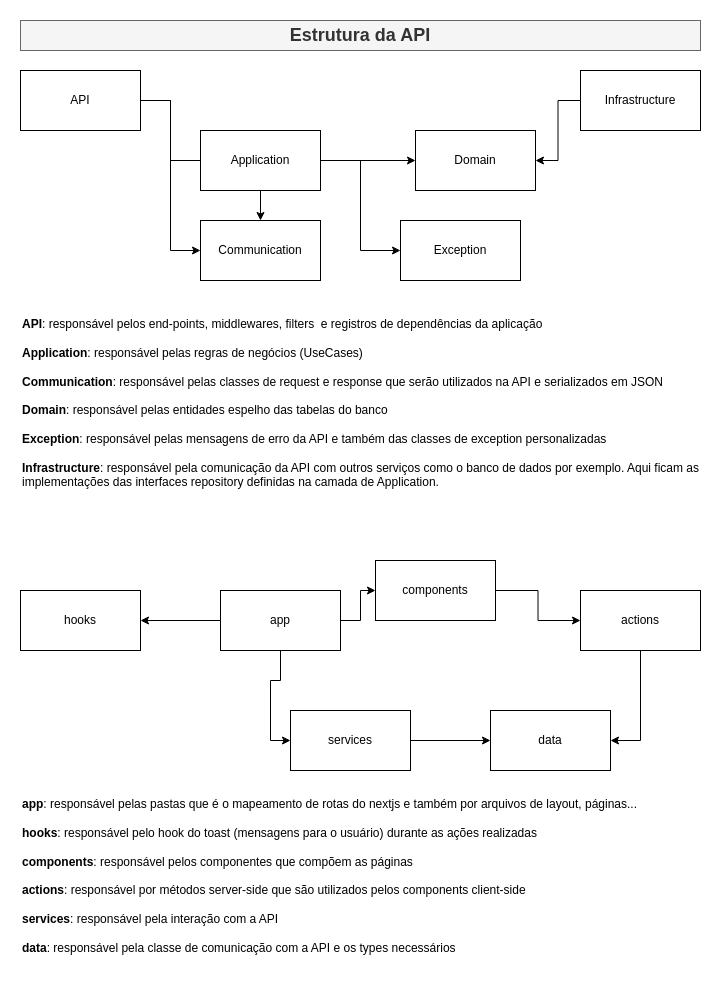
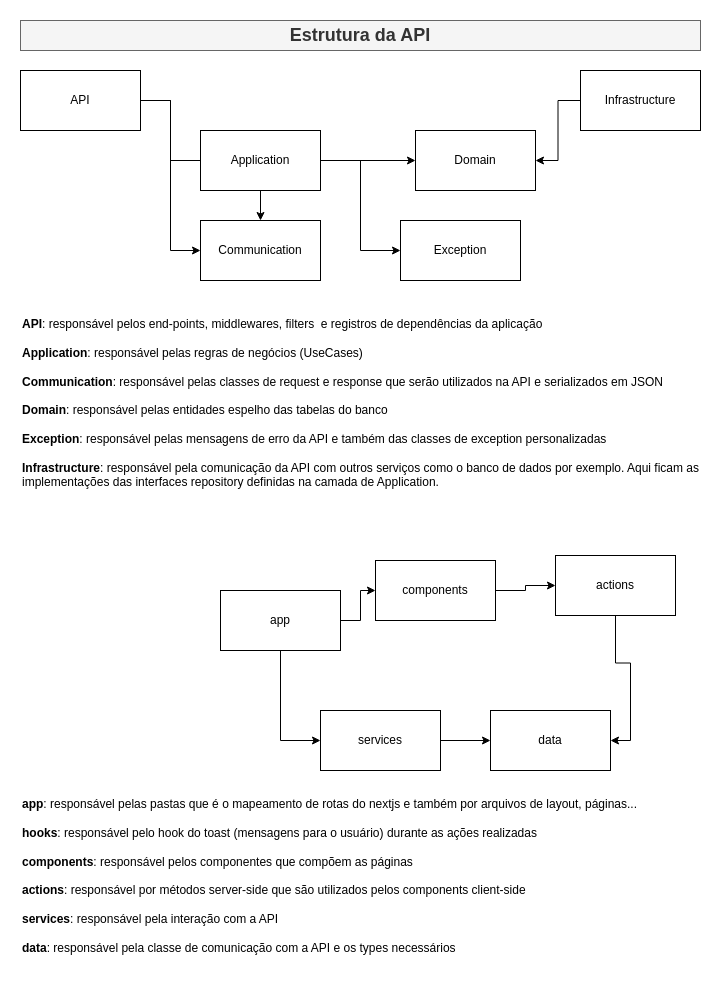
node "hooks": removed
edge "app" -> "hooks": removed
node "actions": moved (641, 621) -> (616, 586)
node "services": moved (351, 741) -> (381, 741)
